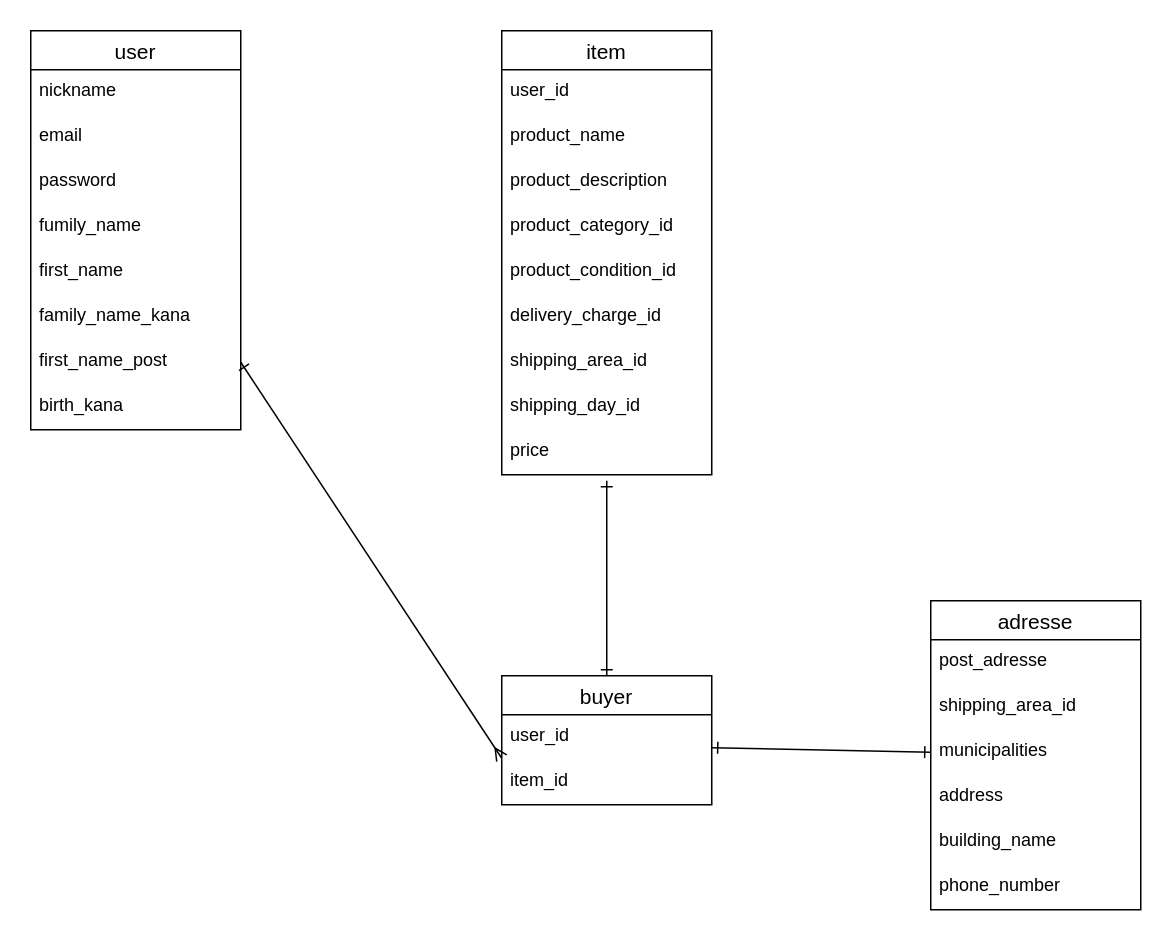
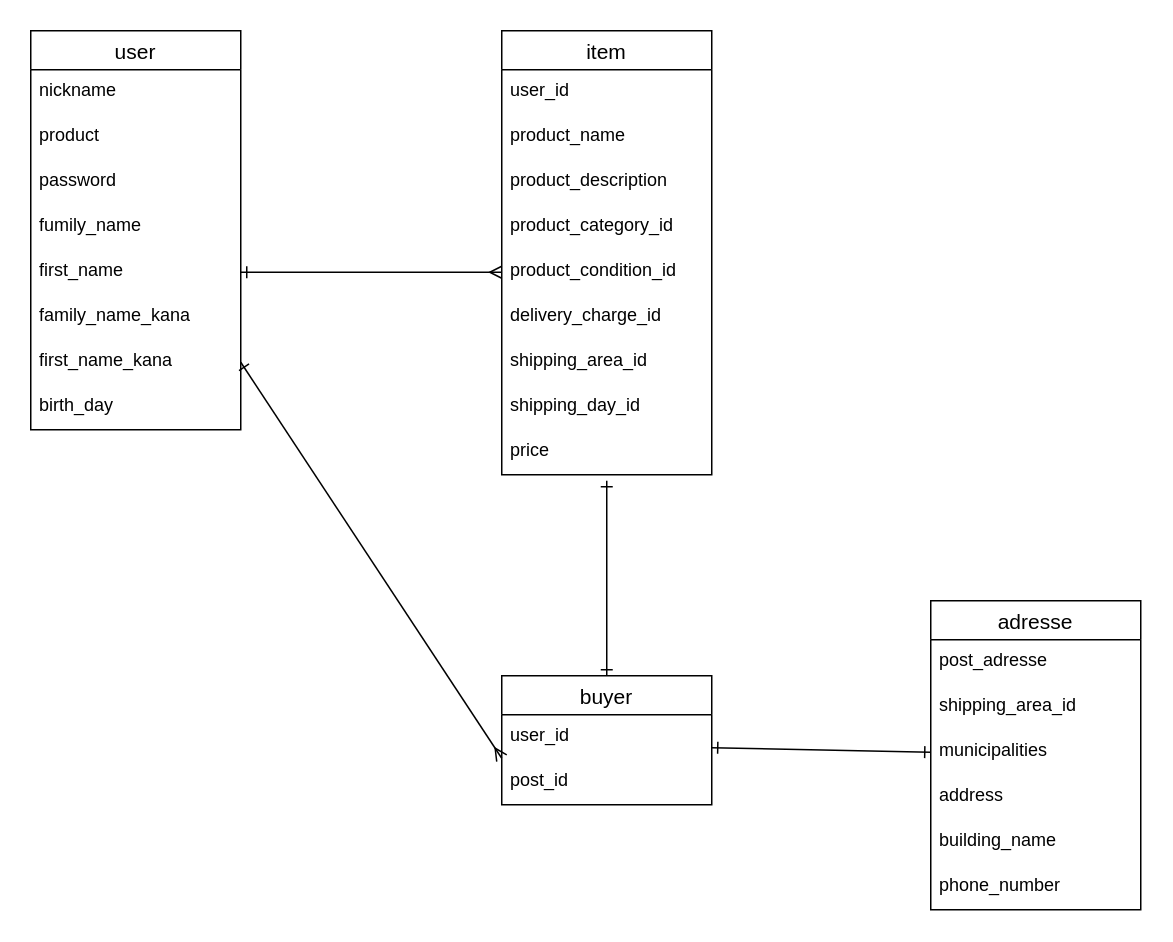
node "email": label "email" -> "product"
edge "first_name" -- "product_condition_id": added
node "first_name_post": label "first_name_post" -> "first_name_kana"
node "birth_kana": label "birth_kana" -> "birth_day"
node "item_id": label "item_id" -> "post_id"
